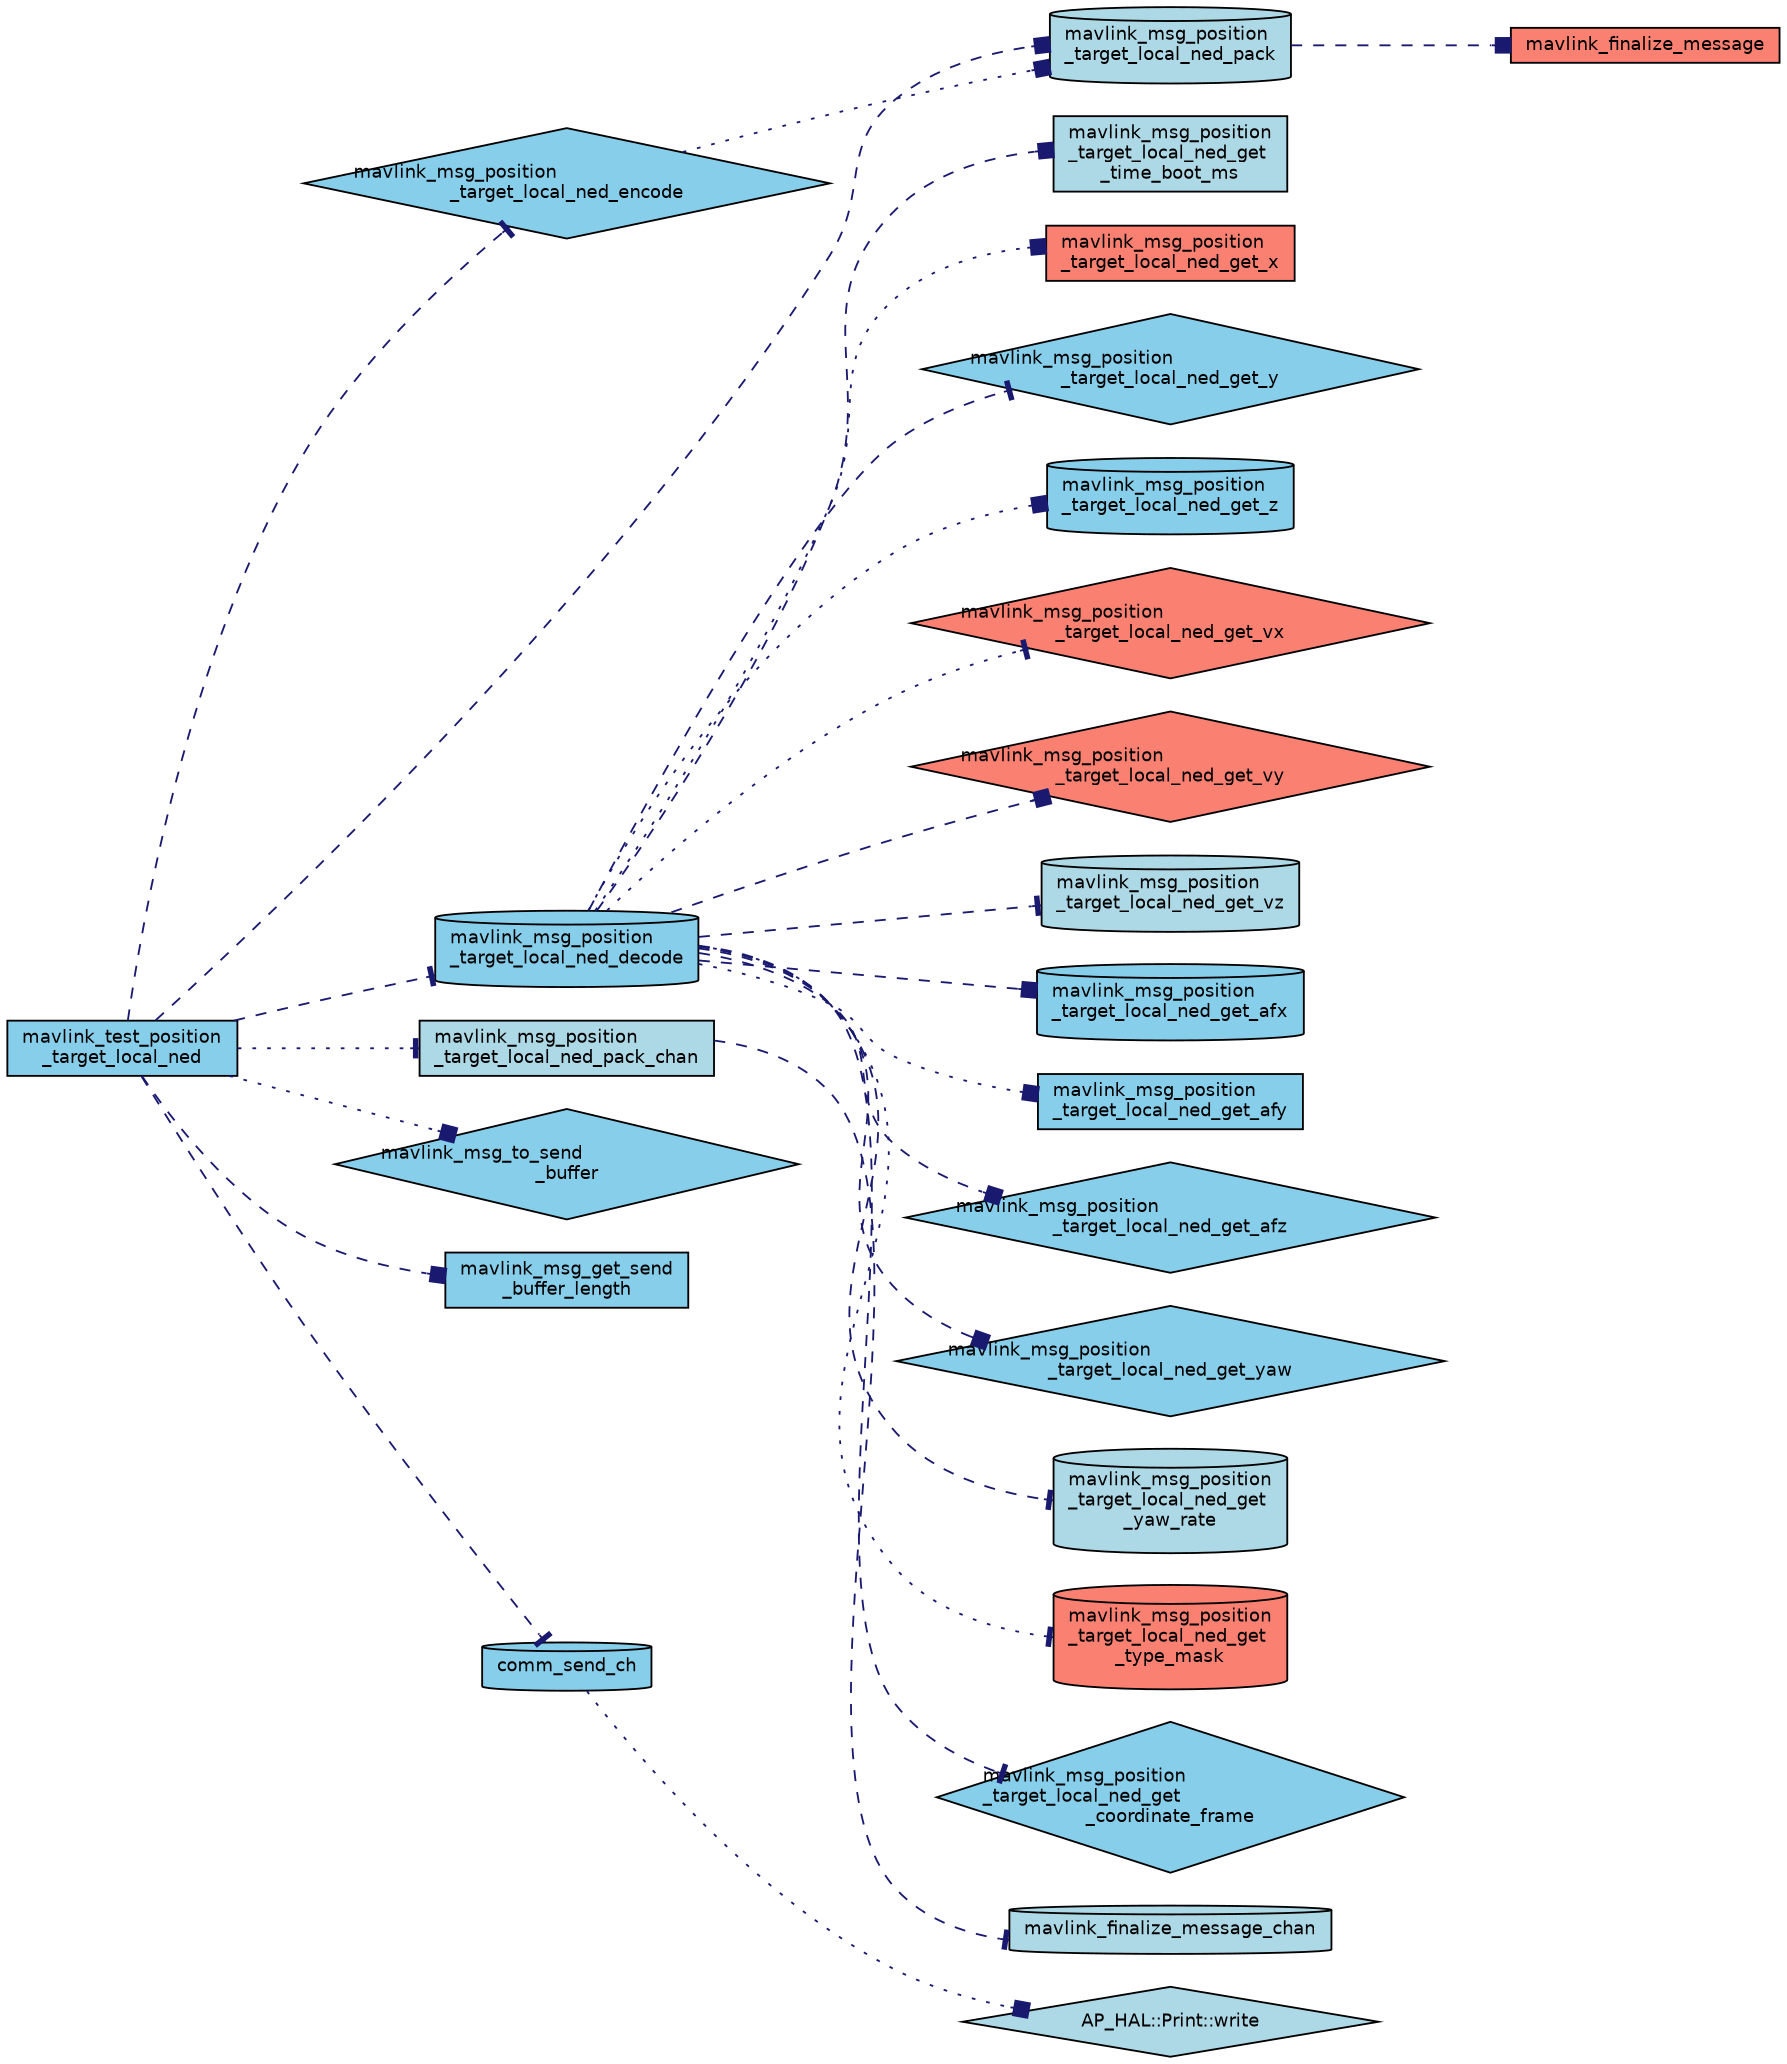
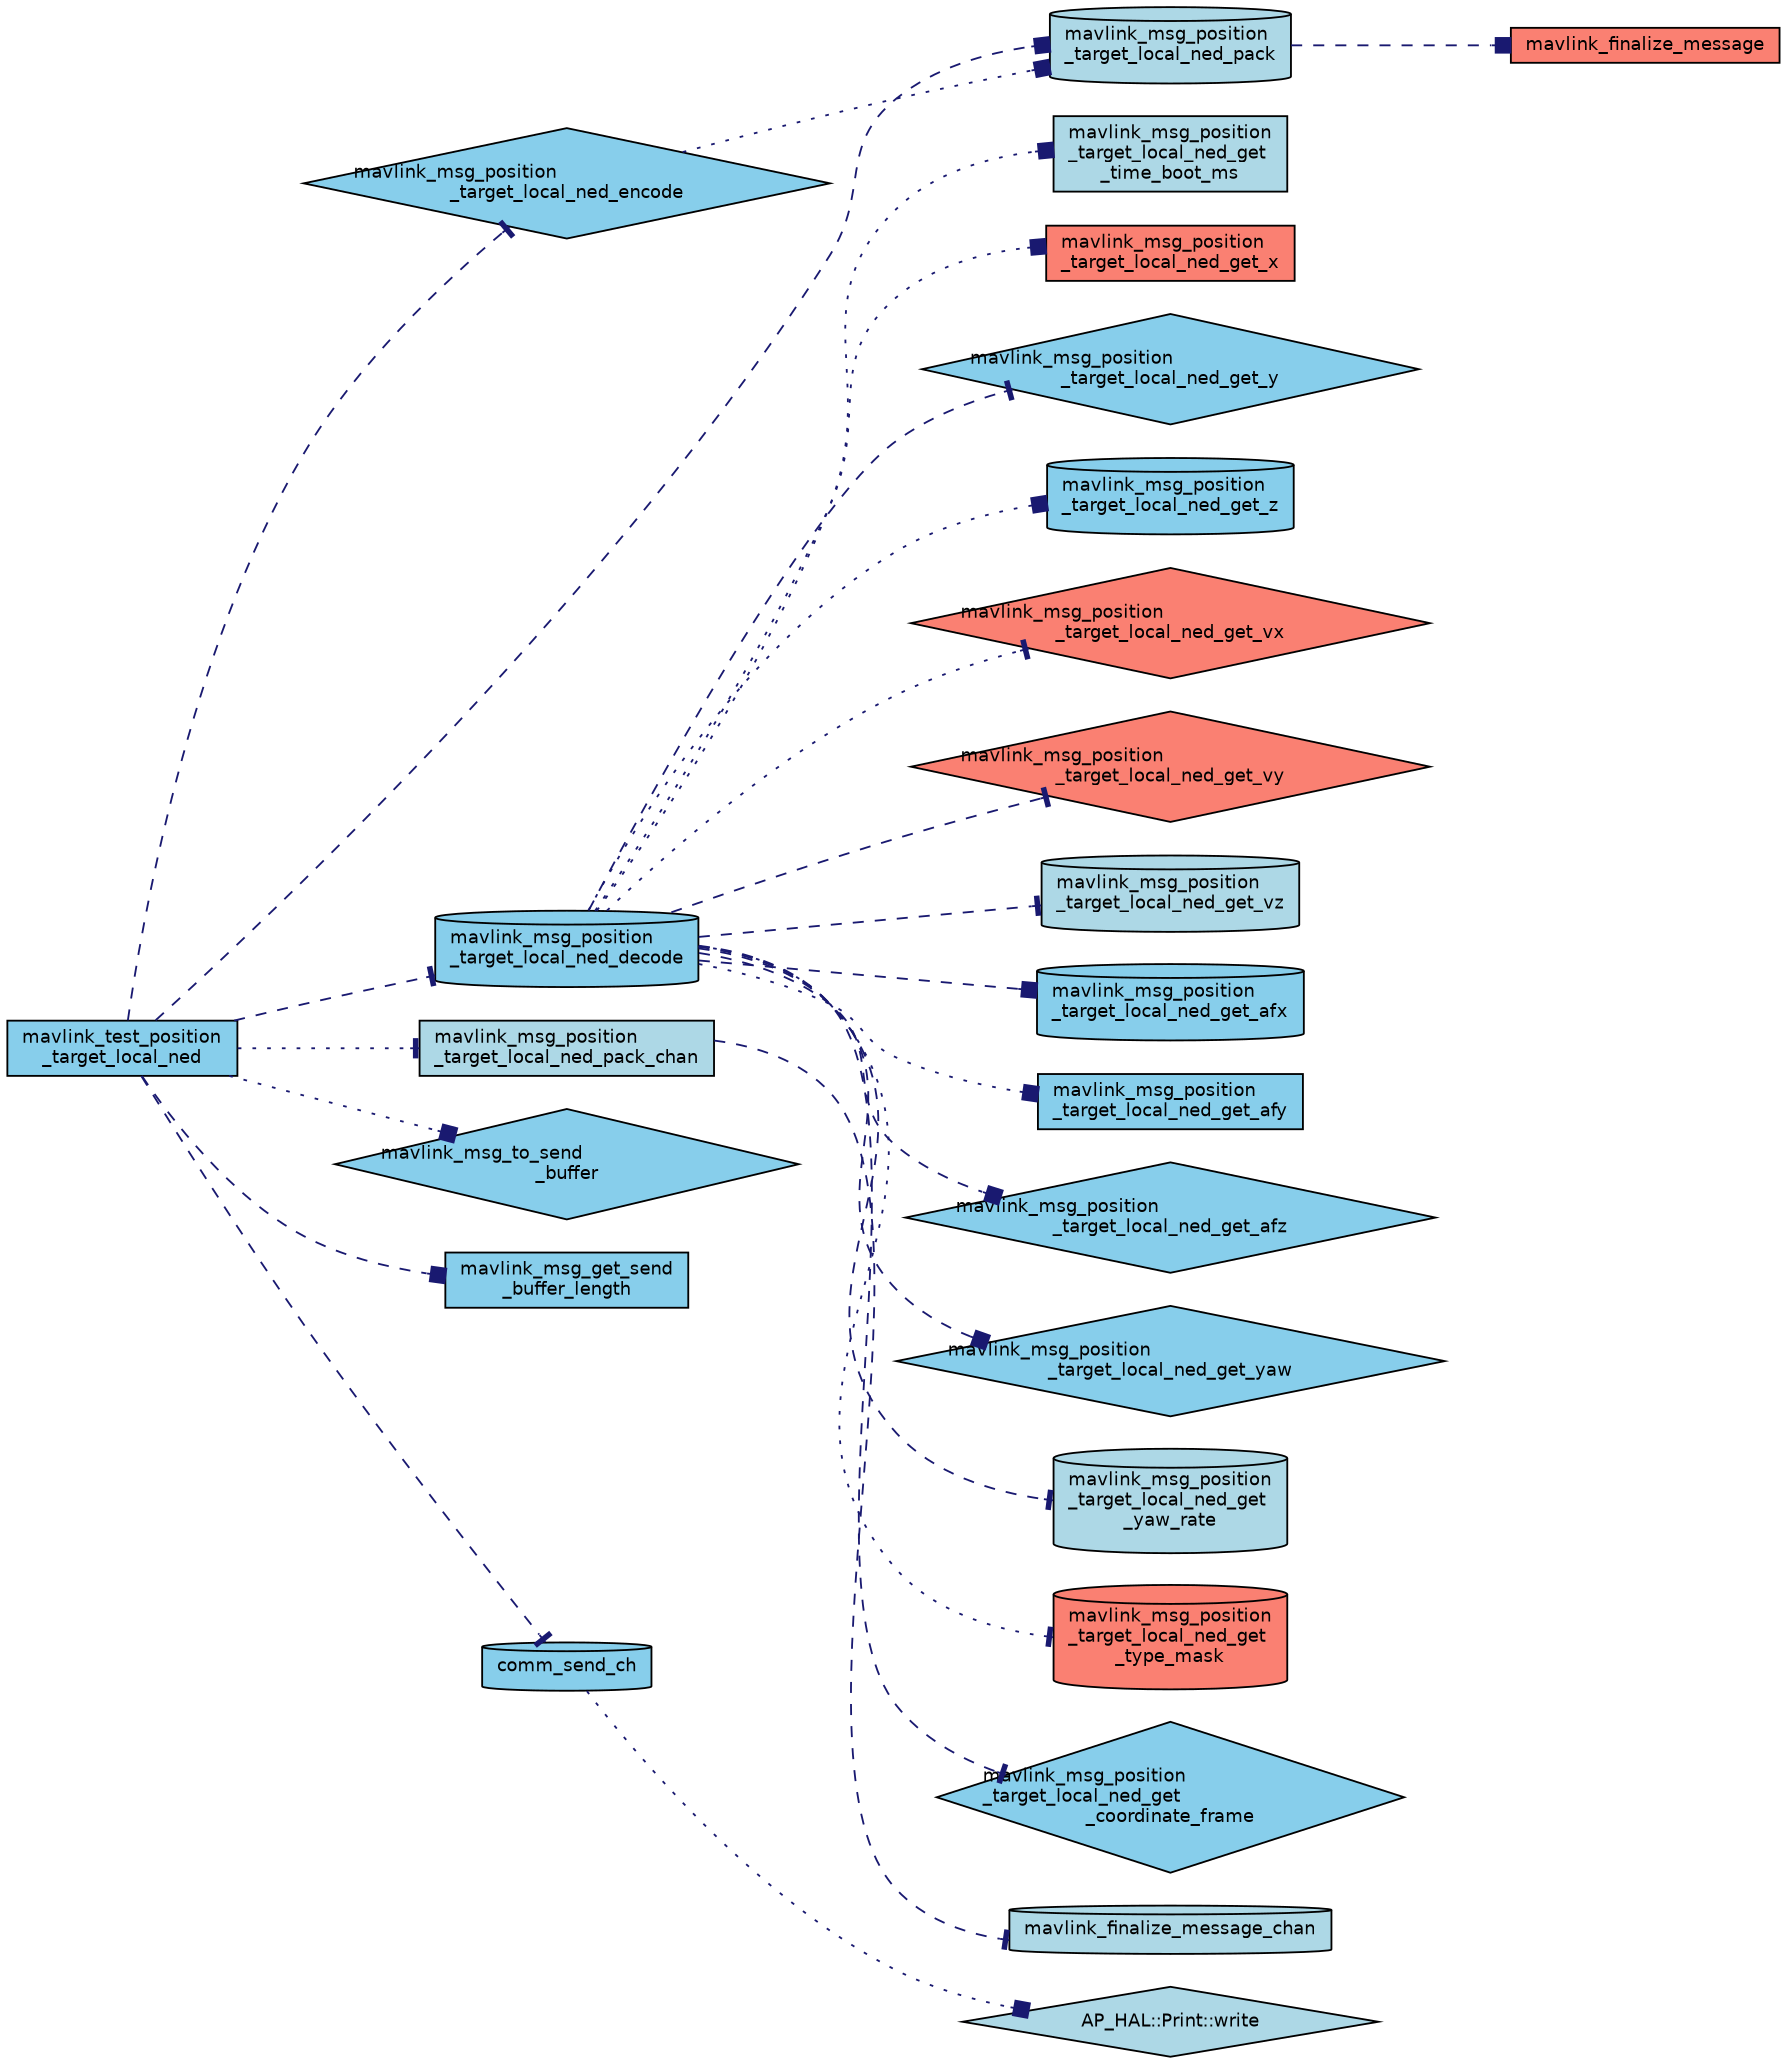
edge "mavlink_msg_position _target_local_ned_decode" -> "mavlink_msg_position _target_local_ned_get _time_boot_ms": style dashed -> dotted
edge "mavlink_msg_position _target_local_ned_decode" -> "mavlink_msg_position _target_local_ned_get_vy": arrowhead box -> tee
